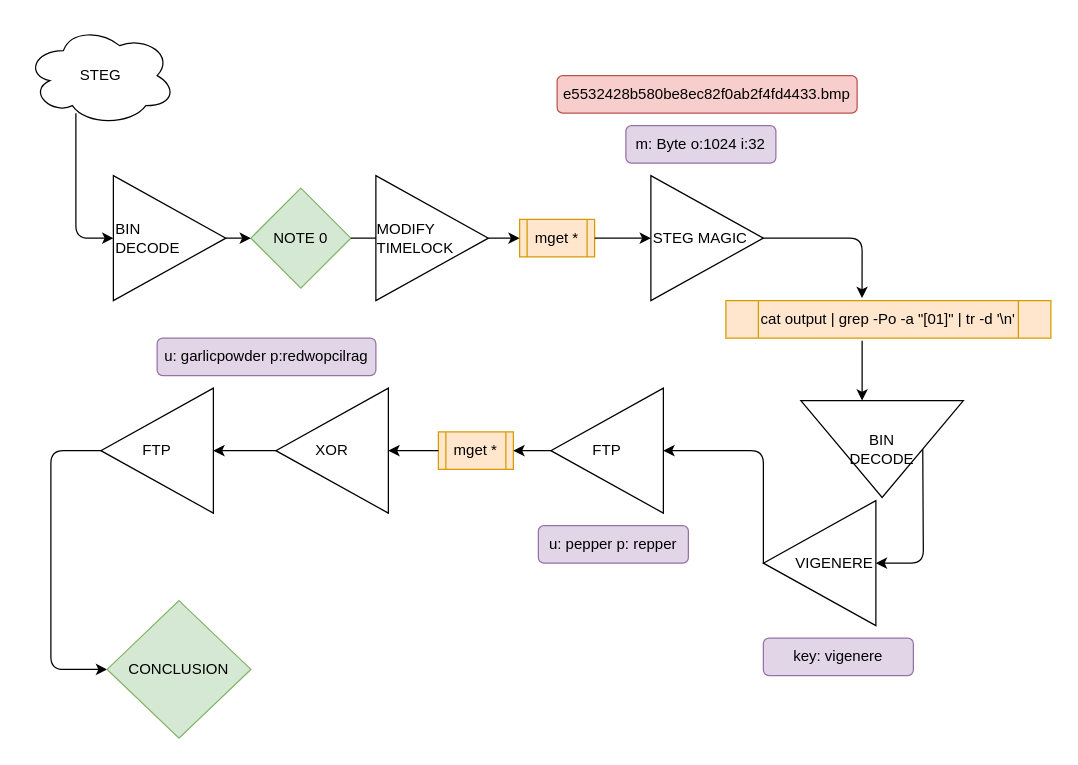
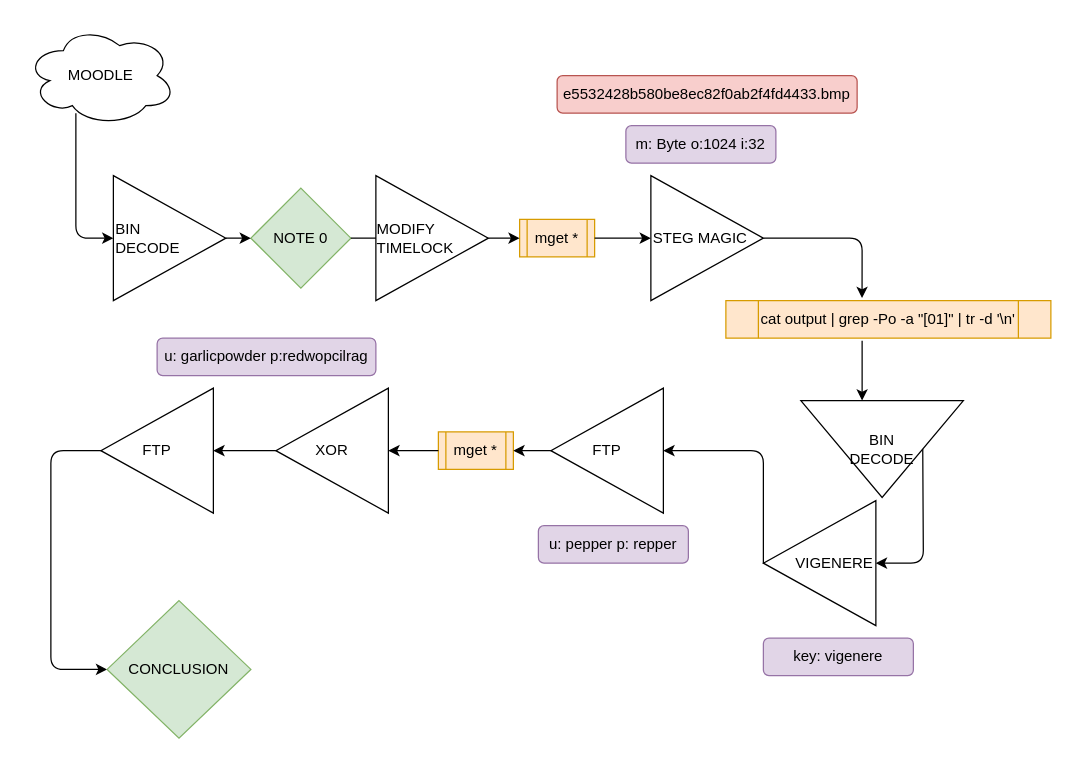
node "STEG": label "STEG" -> "MOODLE"
